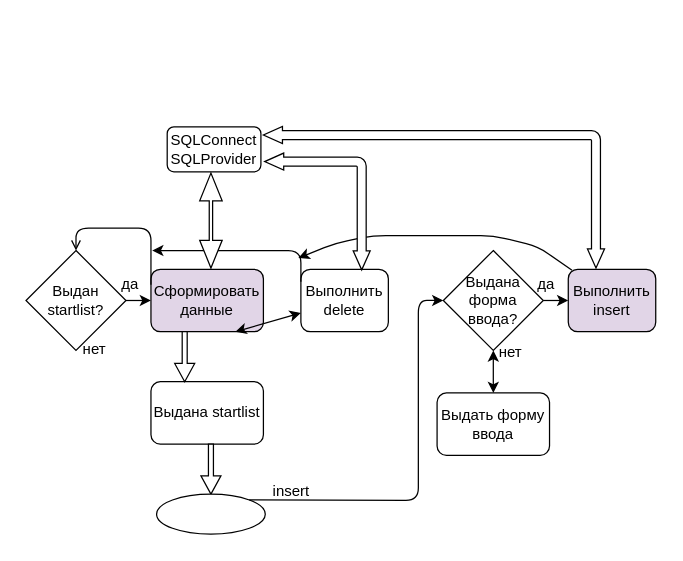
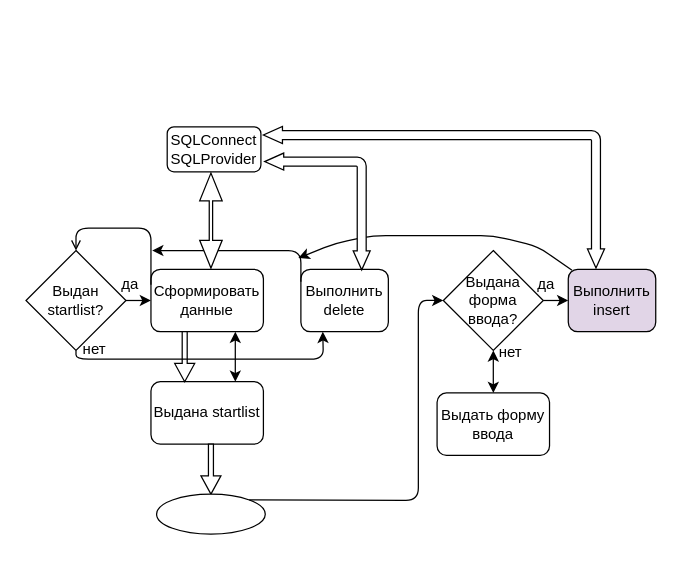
node "Сформировать данные": fillcolor #e1d5e7 -> #ffffff
edge "Сформировать данные" -- "Выполнить delete": now "Сформировать данные" -- "Выдана startlist"
edge "Выдан startlist?" -> "Выполнить delete": added
node "insert": removed
